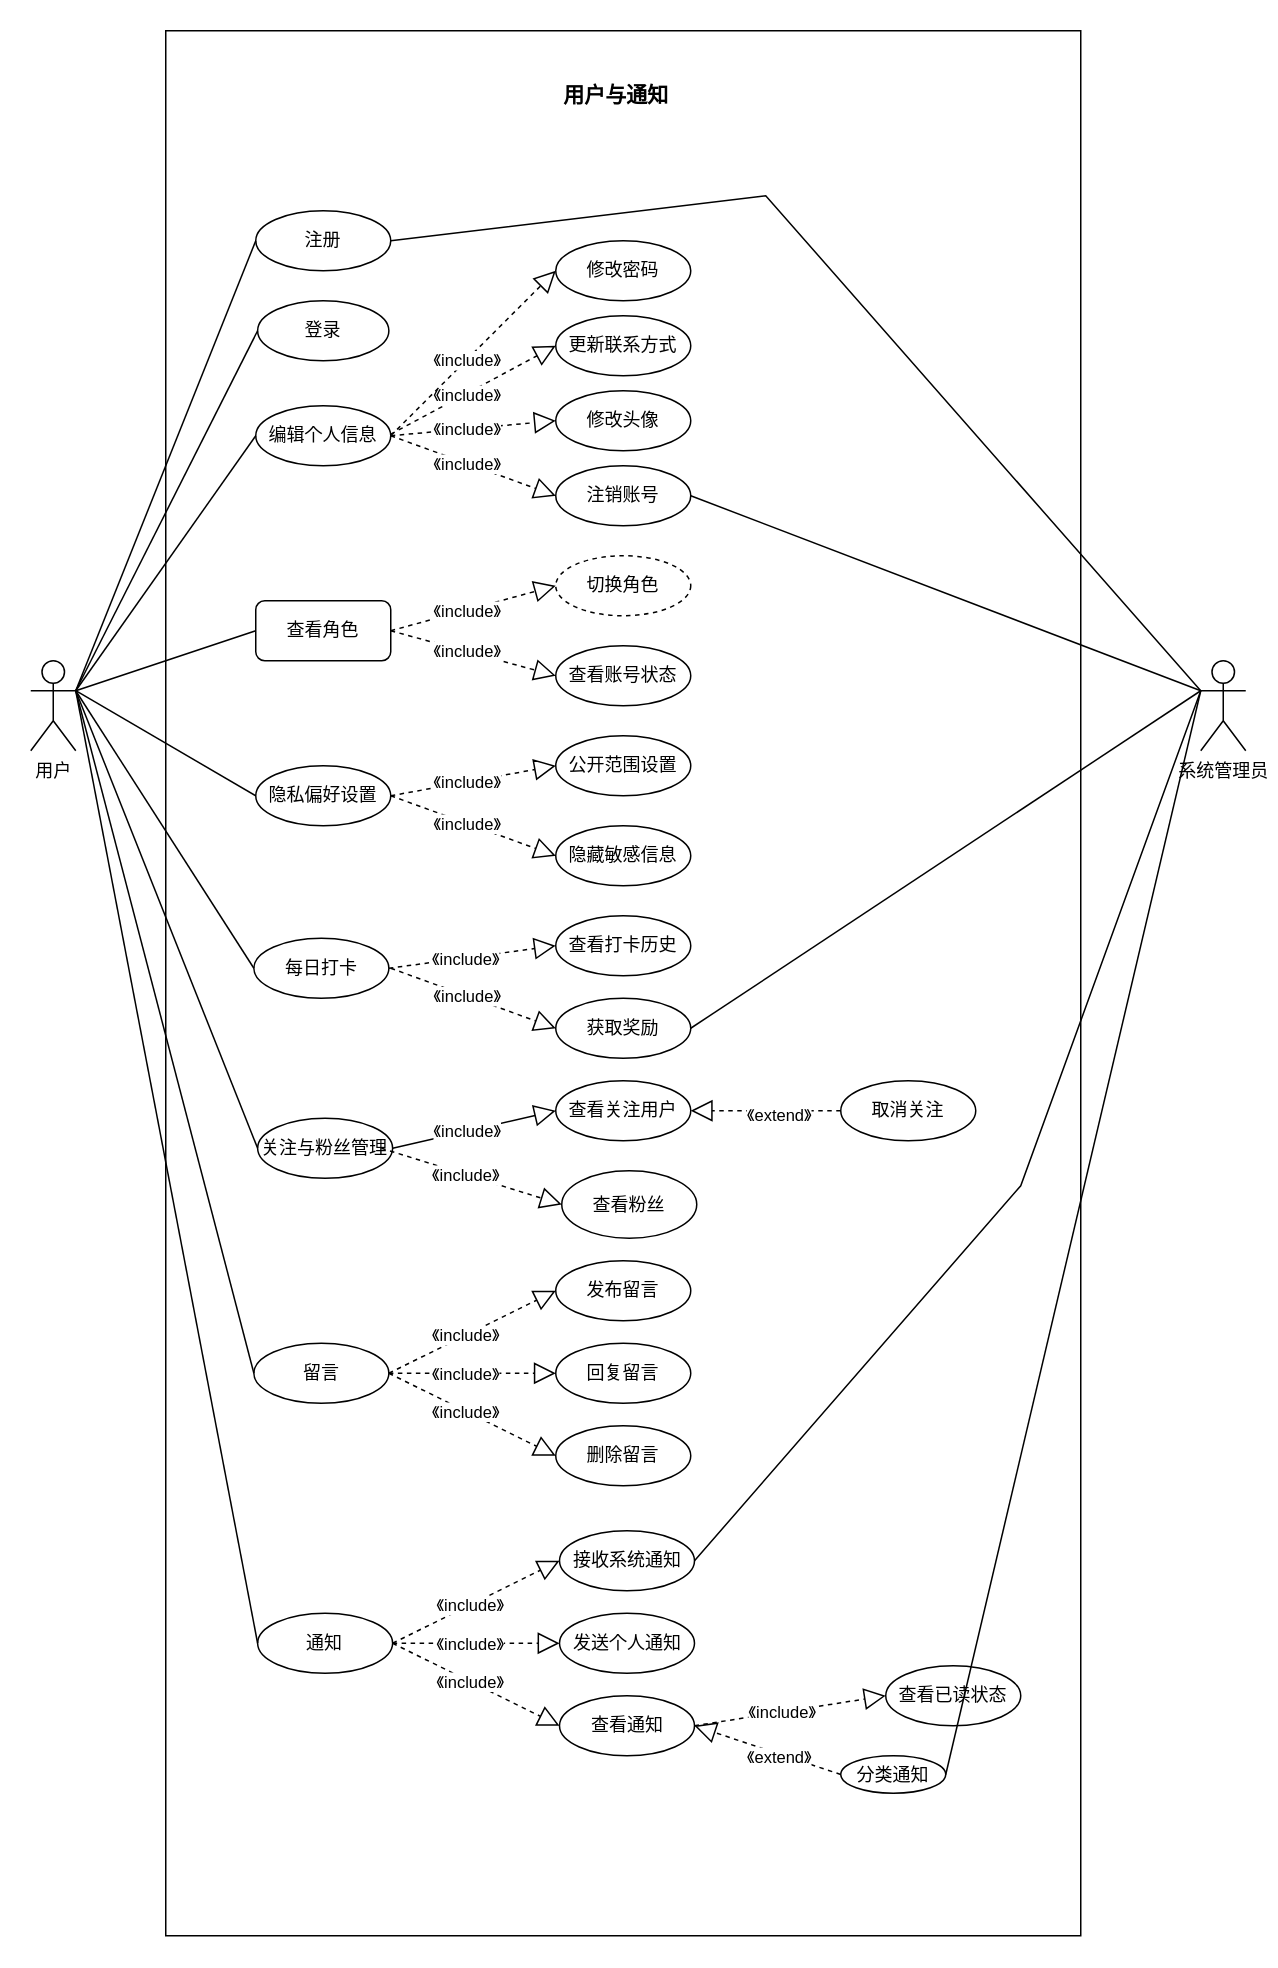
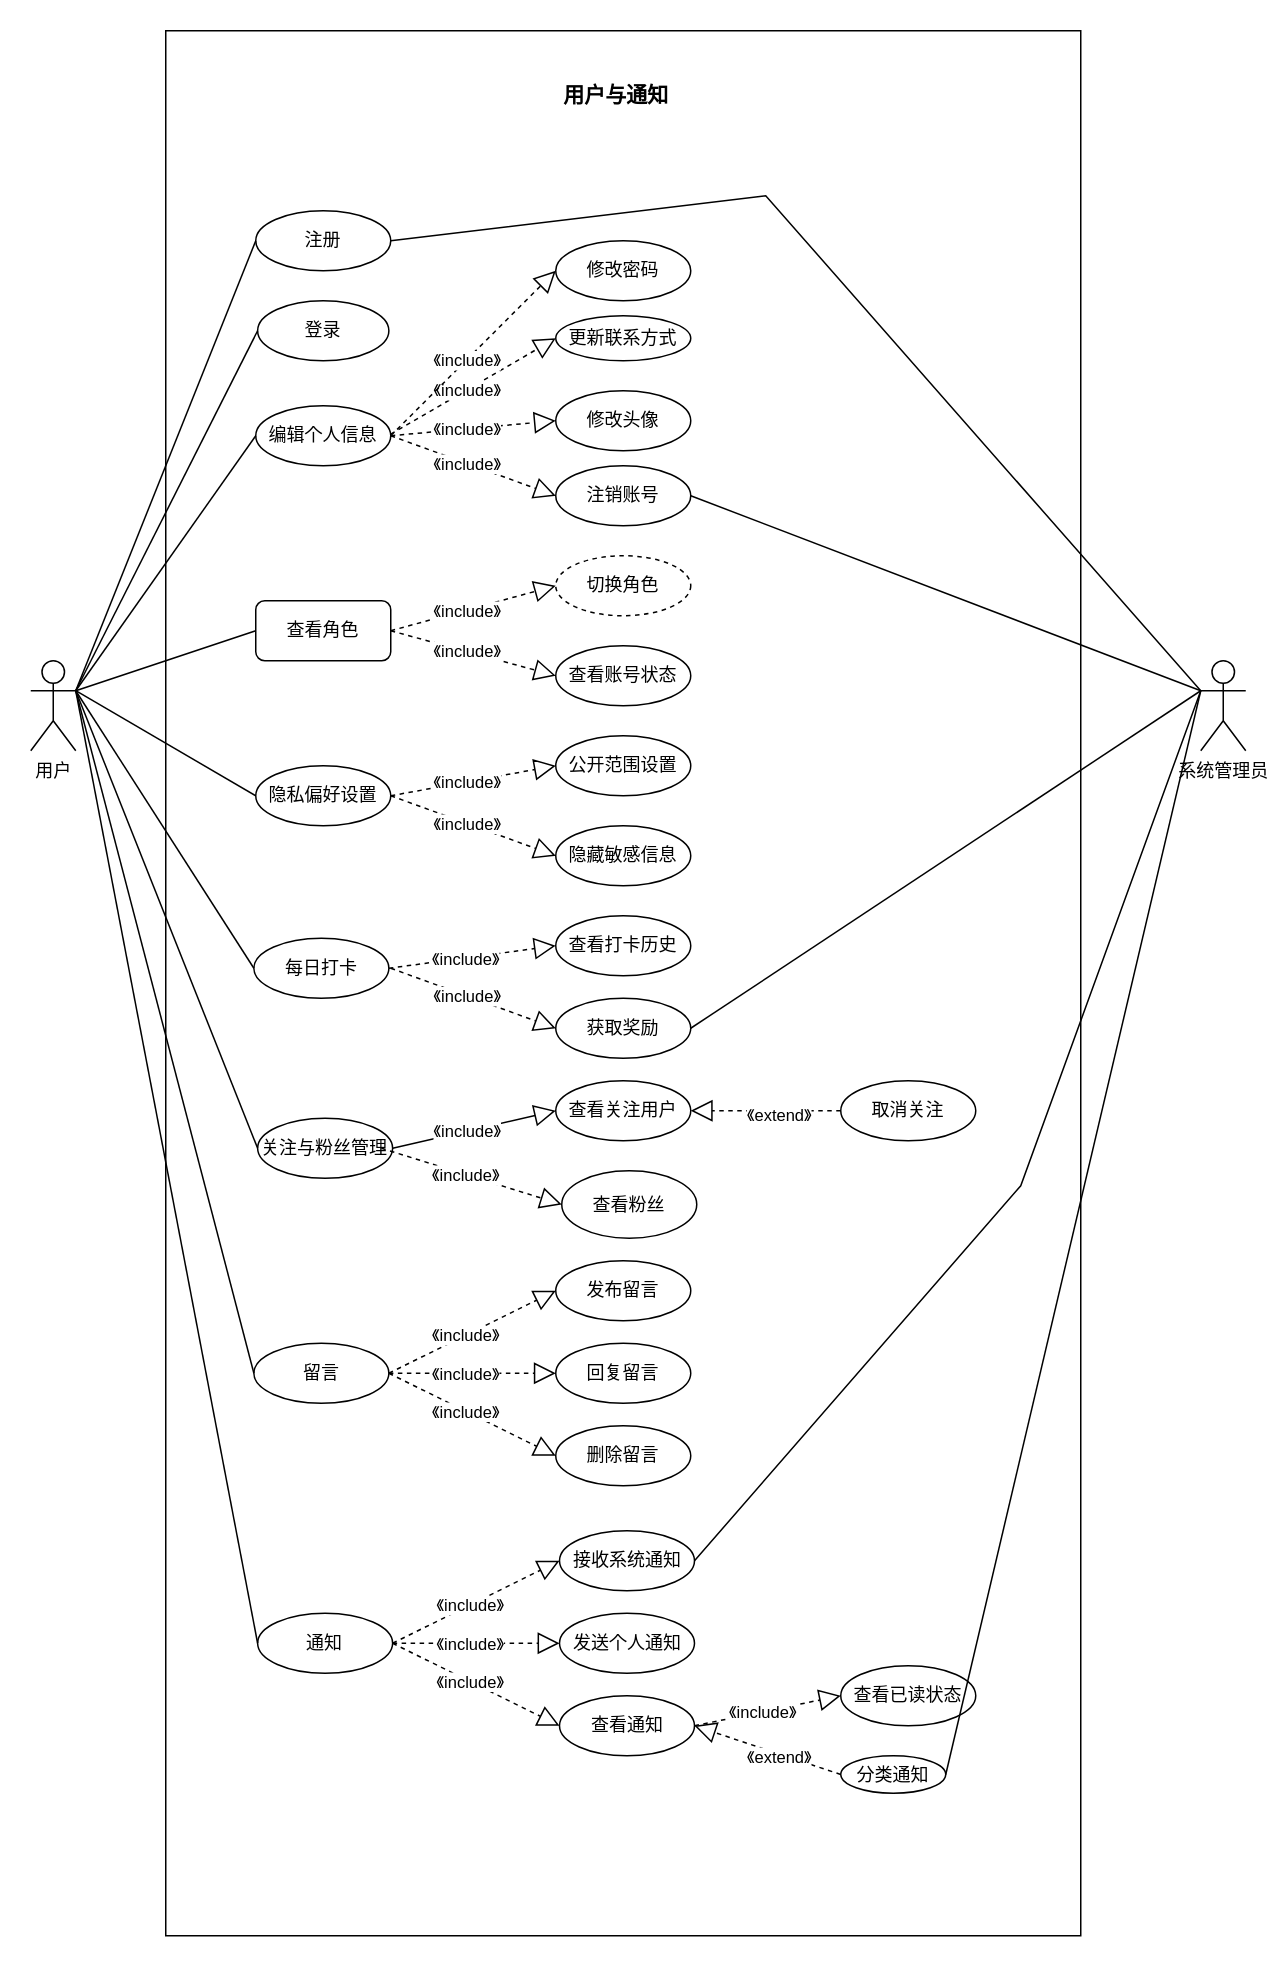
node "更新联系方式": size 135x60 -> 135x45
node "查看已读状态": moved (953, 1696) -> (908, 1696)
